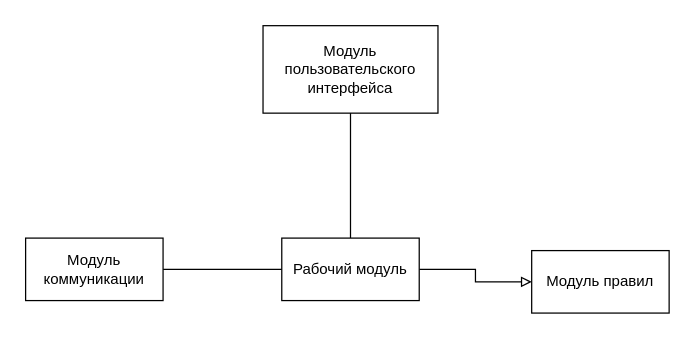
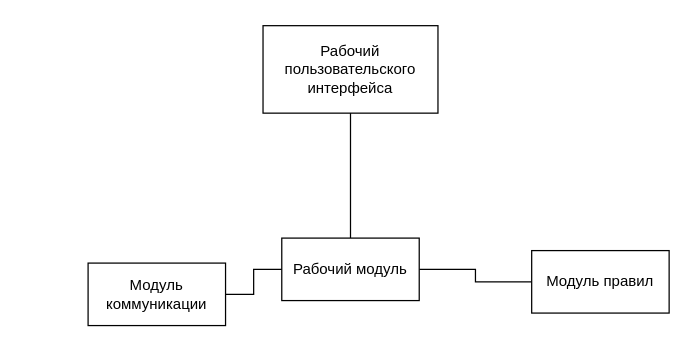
node "Модуль пользовательского интерфейса": label "Модуль пользовательского интерфейса" -> "Рабочий пользовательского интерфейса"
node "Модуль коммуникации": moved (94, 269) -> (157, 294)
edge "Рабочий модуль" -> "Модуль правил": arrowhead block -> none
